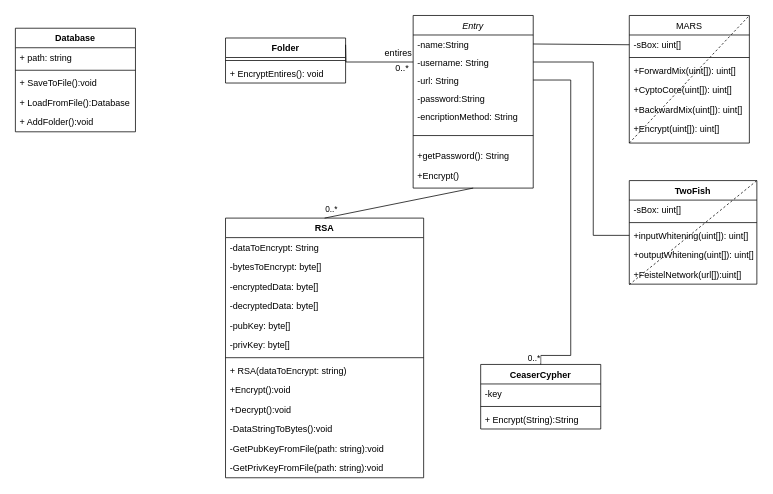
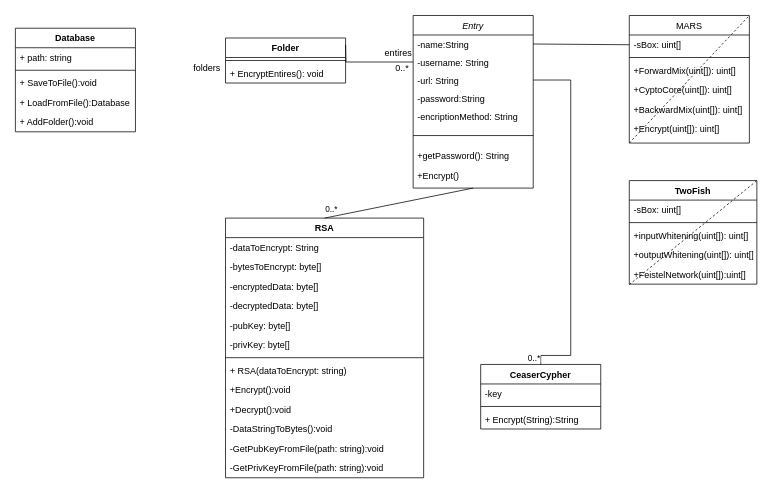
node "folders": added
edge "-username: String" -- "+inputWhitening(uint[]): uint[]": removed
node "+FeistelNetwork(url[]):uint[]": label "+FeistelNetwork(url[]):uint[]" -> "+FeistelNetwork(uint[]):uint[]"
